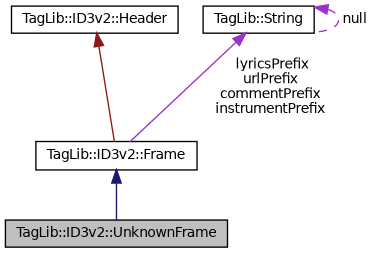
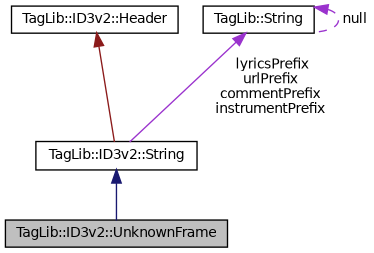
node "TagLib::ID3v2::Frame": label "TagLib::ID3v2::Frame" -> "TagLib::ID3v2::String"
